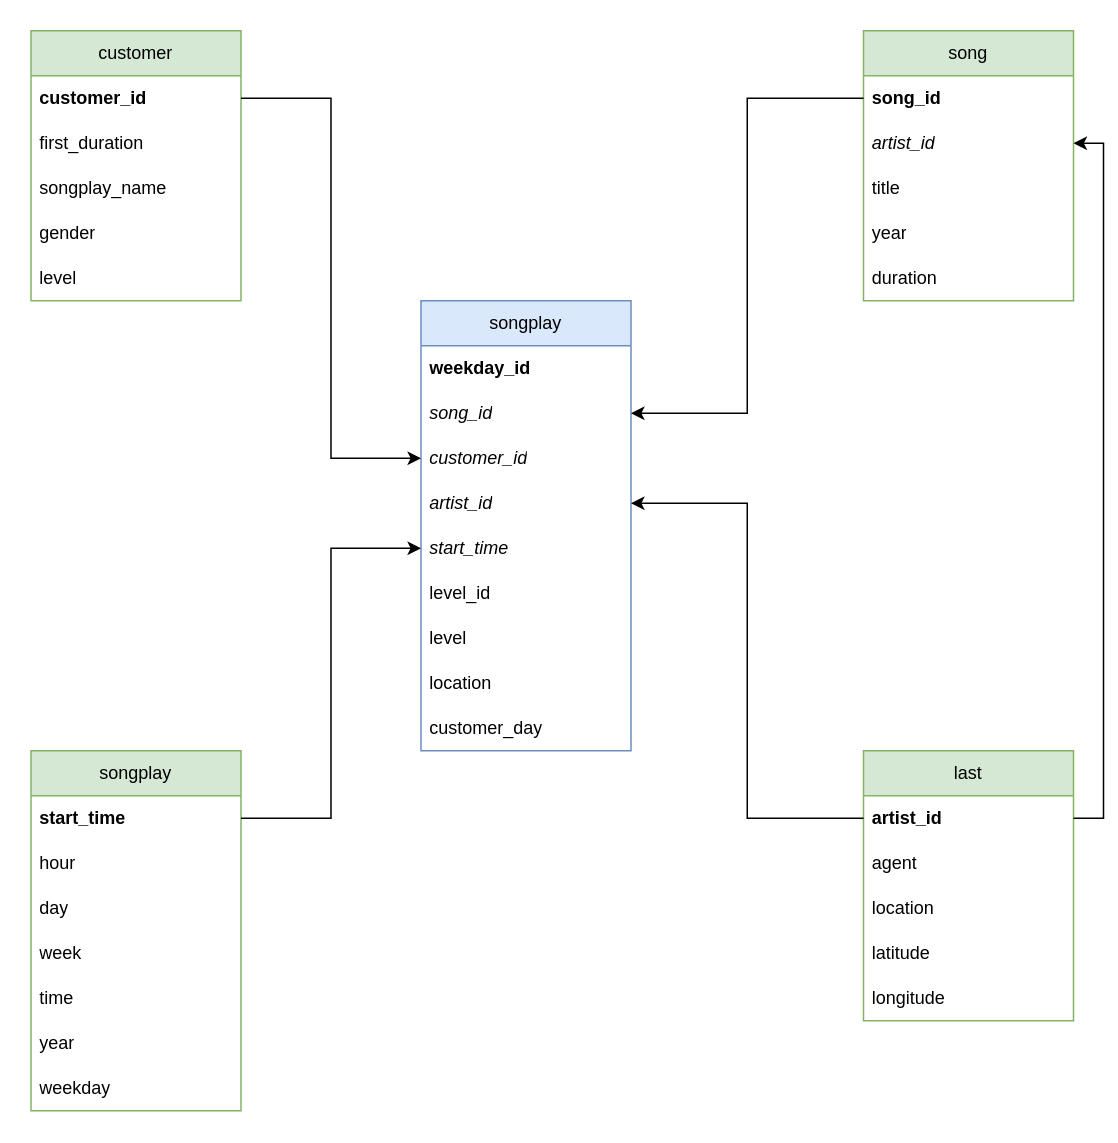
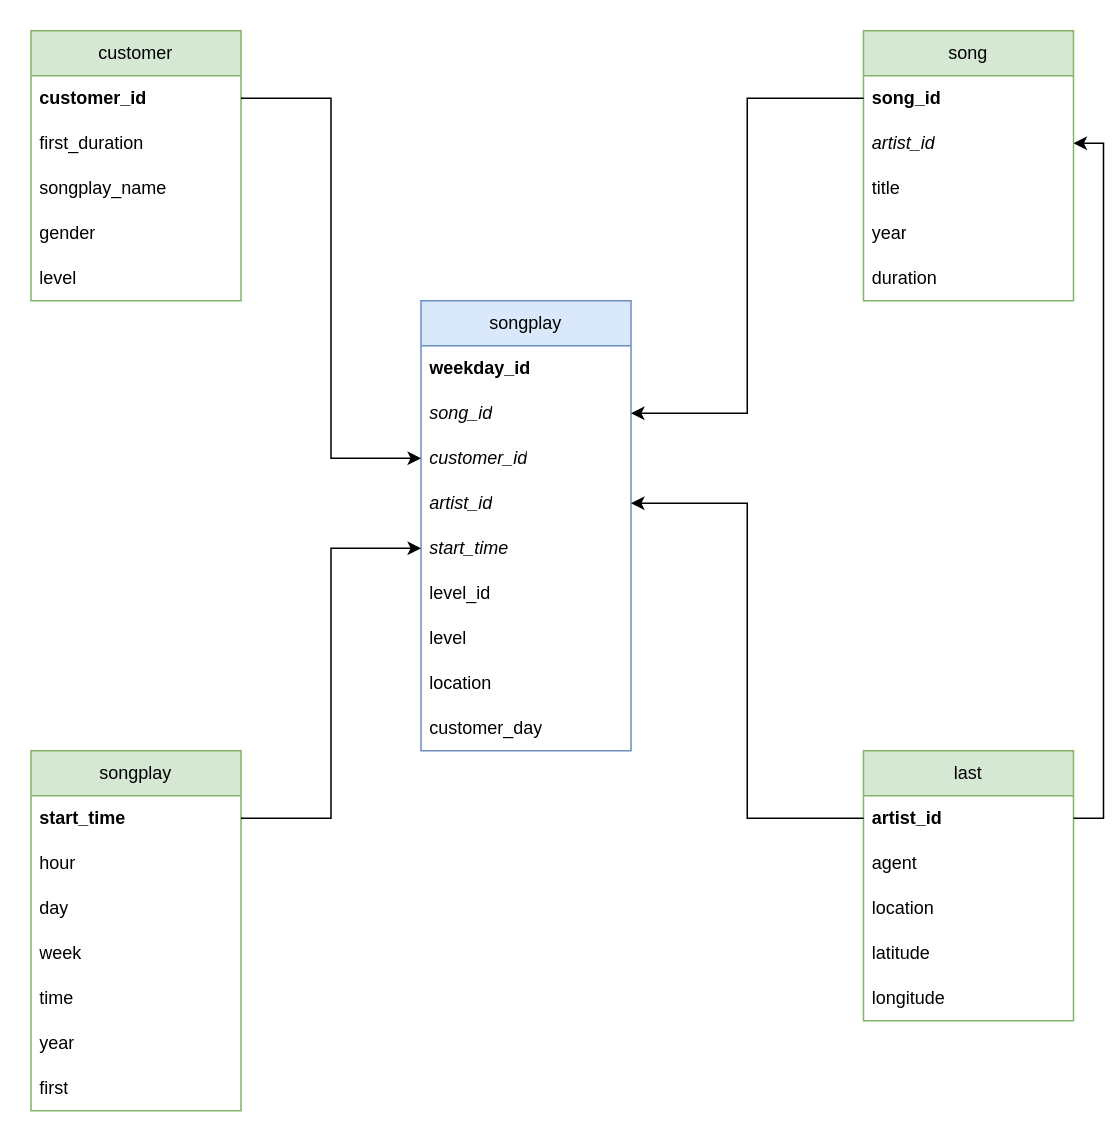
node "weekday": label "weekday" -> "first"
